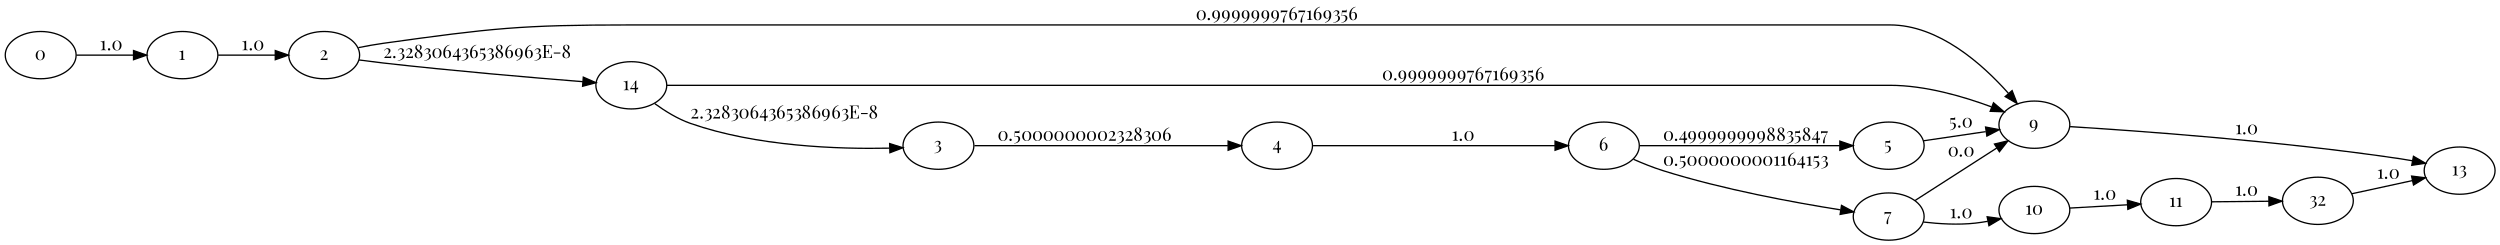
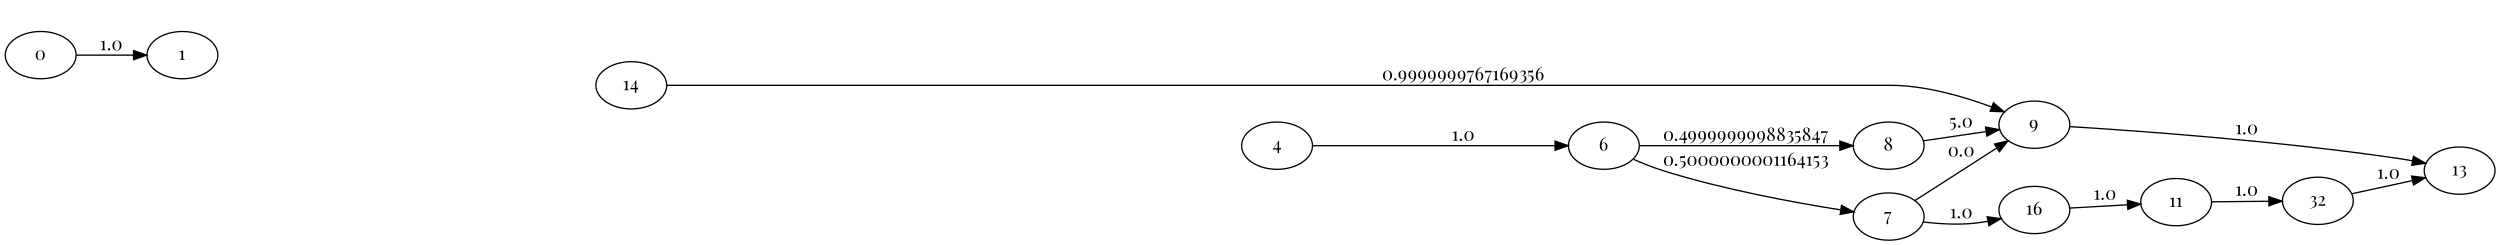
node "2": removed
node "3": removed
node "5": label "5" -> "8"
node "10": label "10" -> "16"
